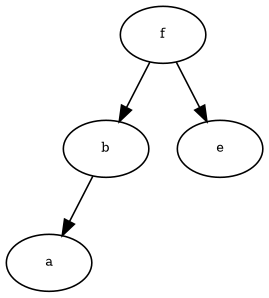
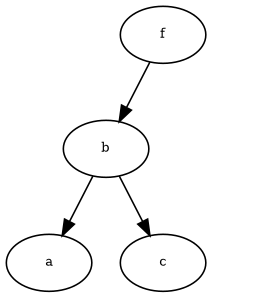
node "e": removed
node "c": added
